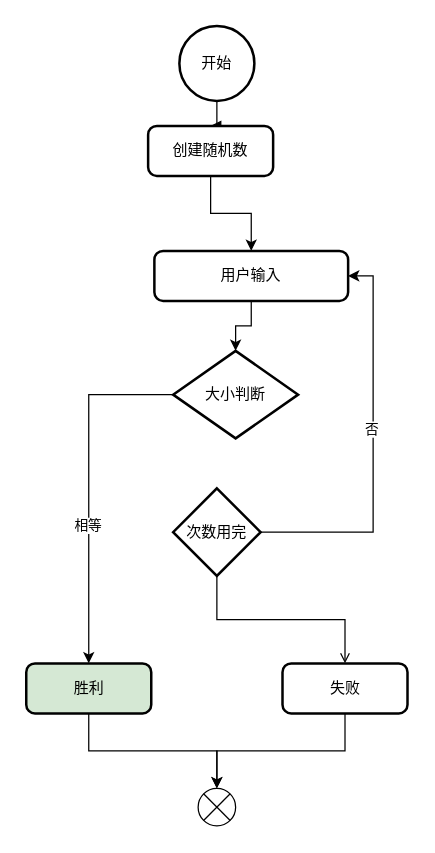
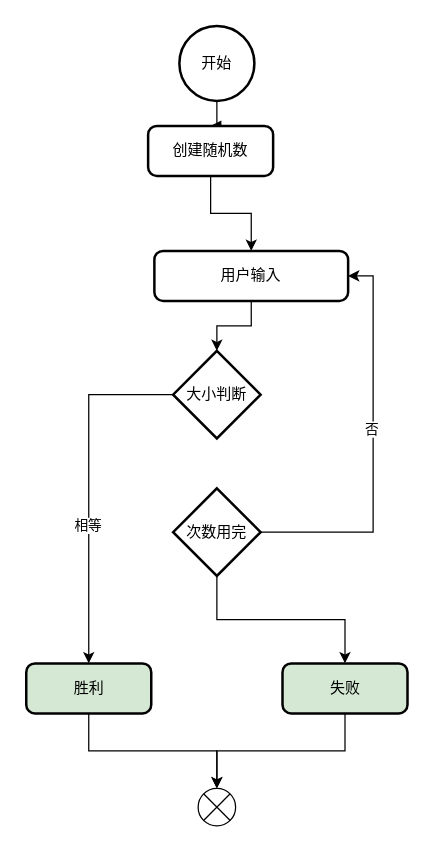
node "大小判断": size 125x88 -> 88x88
edge "次数用完" -> "失败": arrowhead open -> classic
node "失败": fillcolor #ffffff -> #d5e8d4
